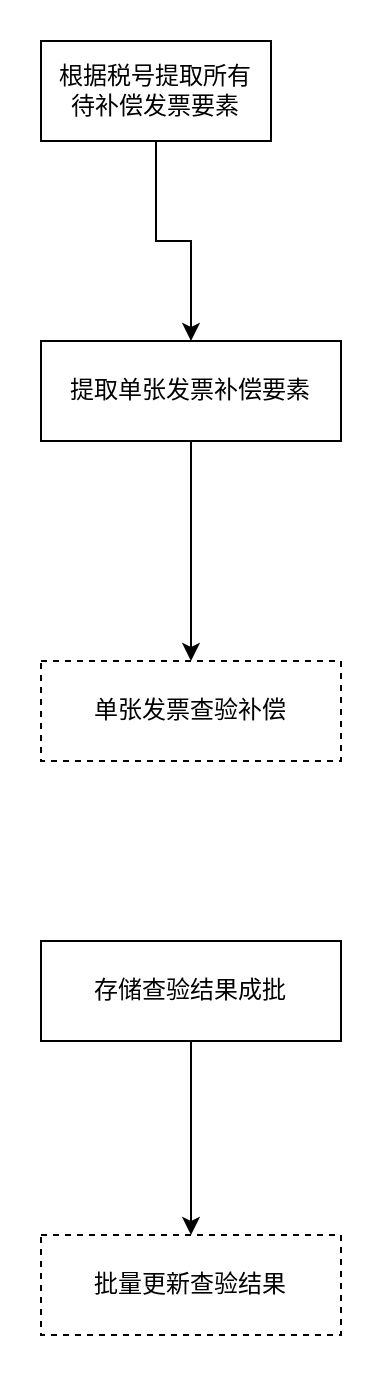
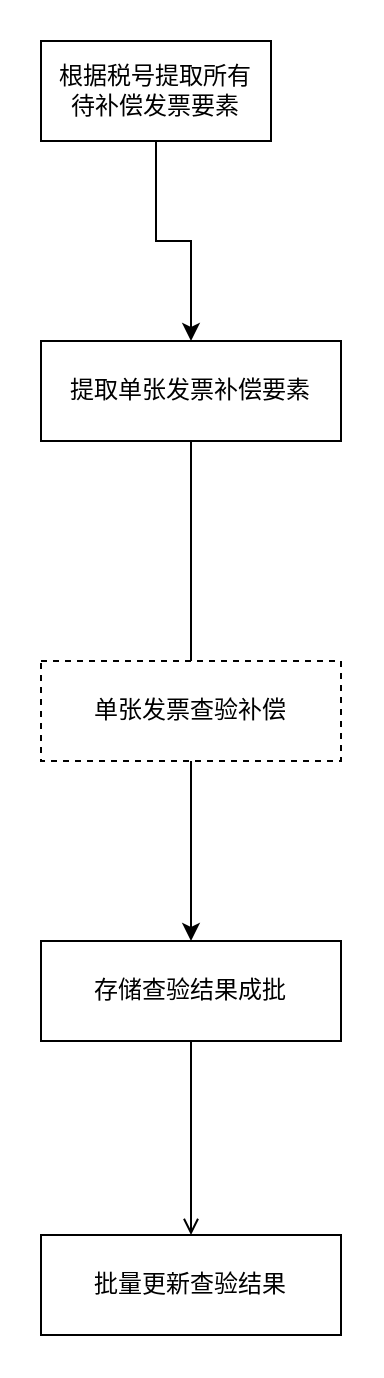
edge "提取单张发票补偿要素" -> "单张发票查验补偿": arrowhead classic -> none
edge "单张发票查验补偿" -> "存储查验结果成批": added
edge "存储查验结果成批" -> "批量更新查验结果": arrowhead classic -> open
node "批量更新查验结果": style dashed -> solid
